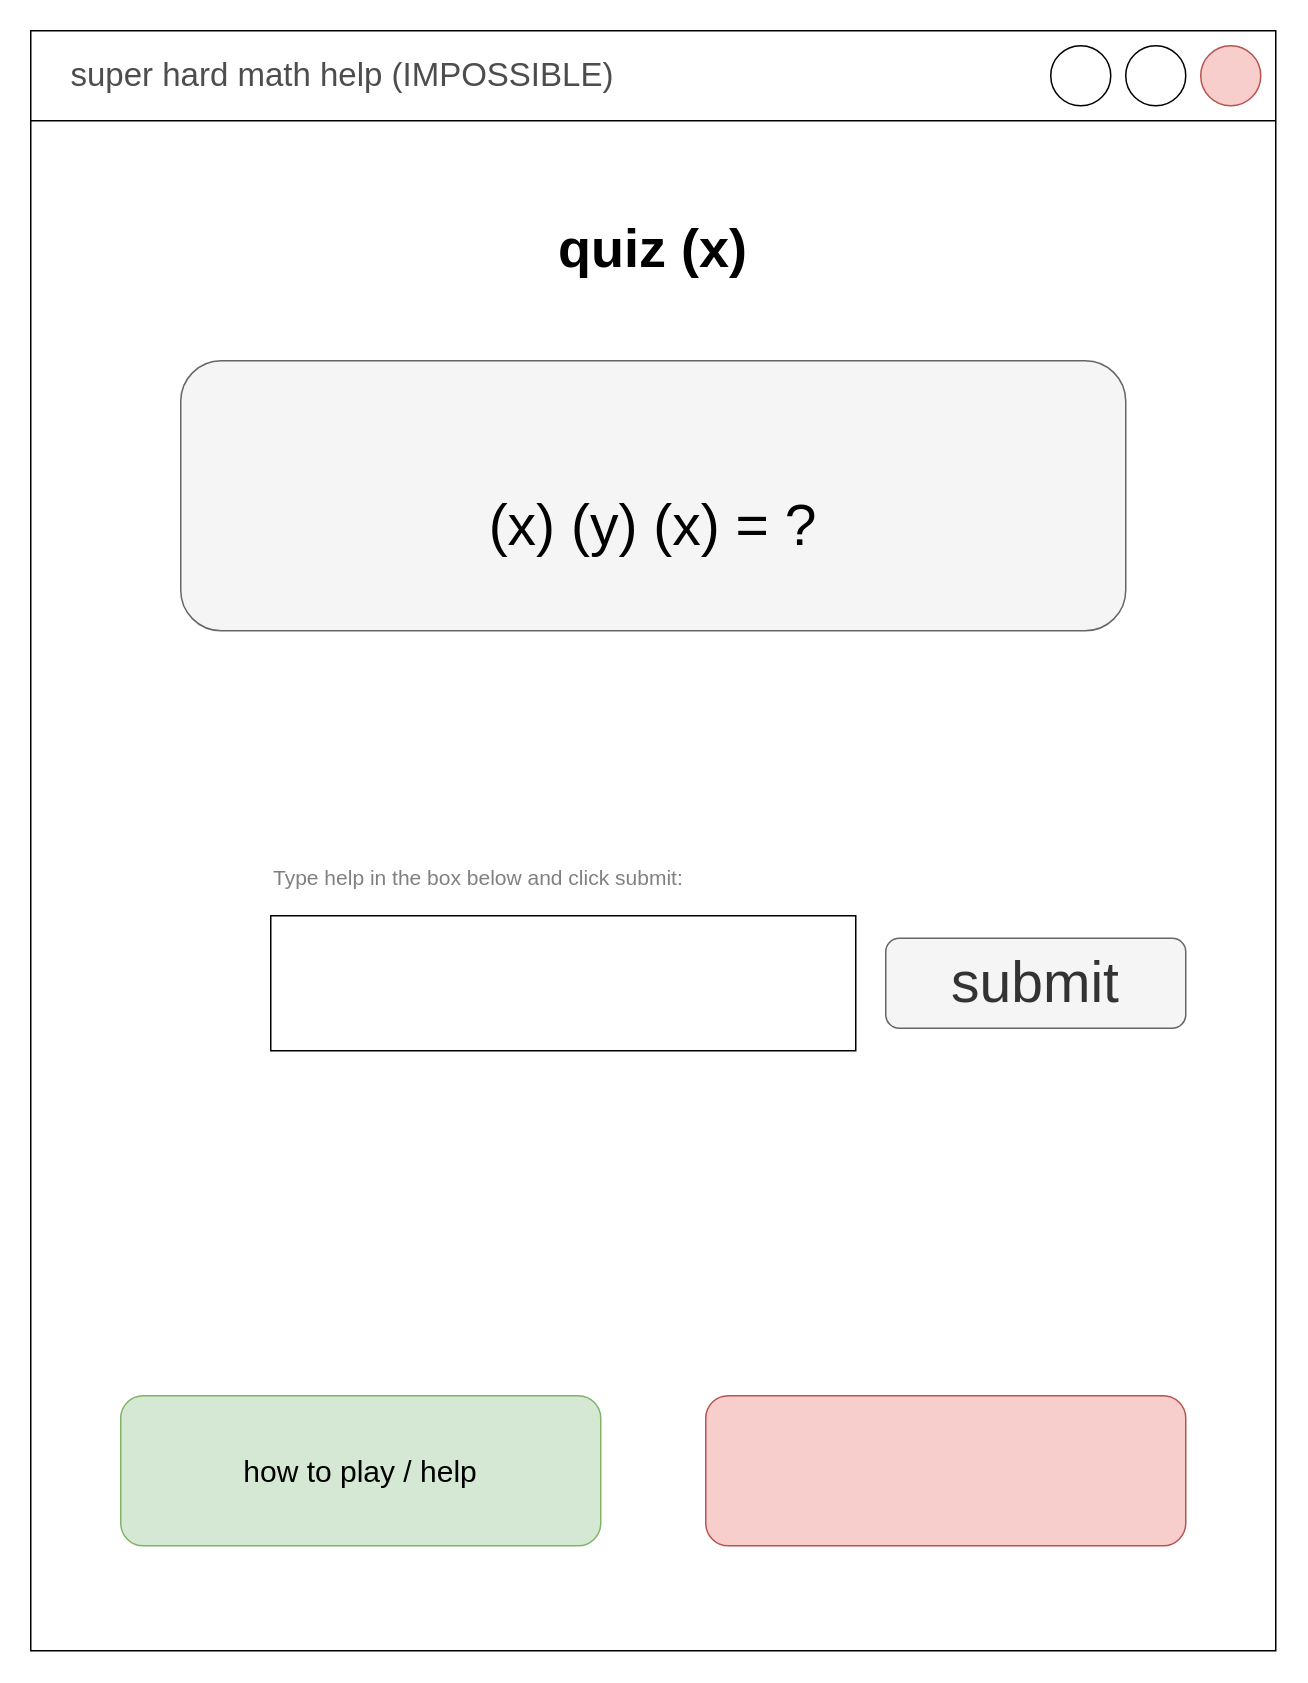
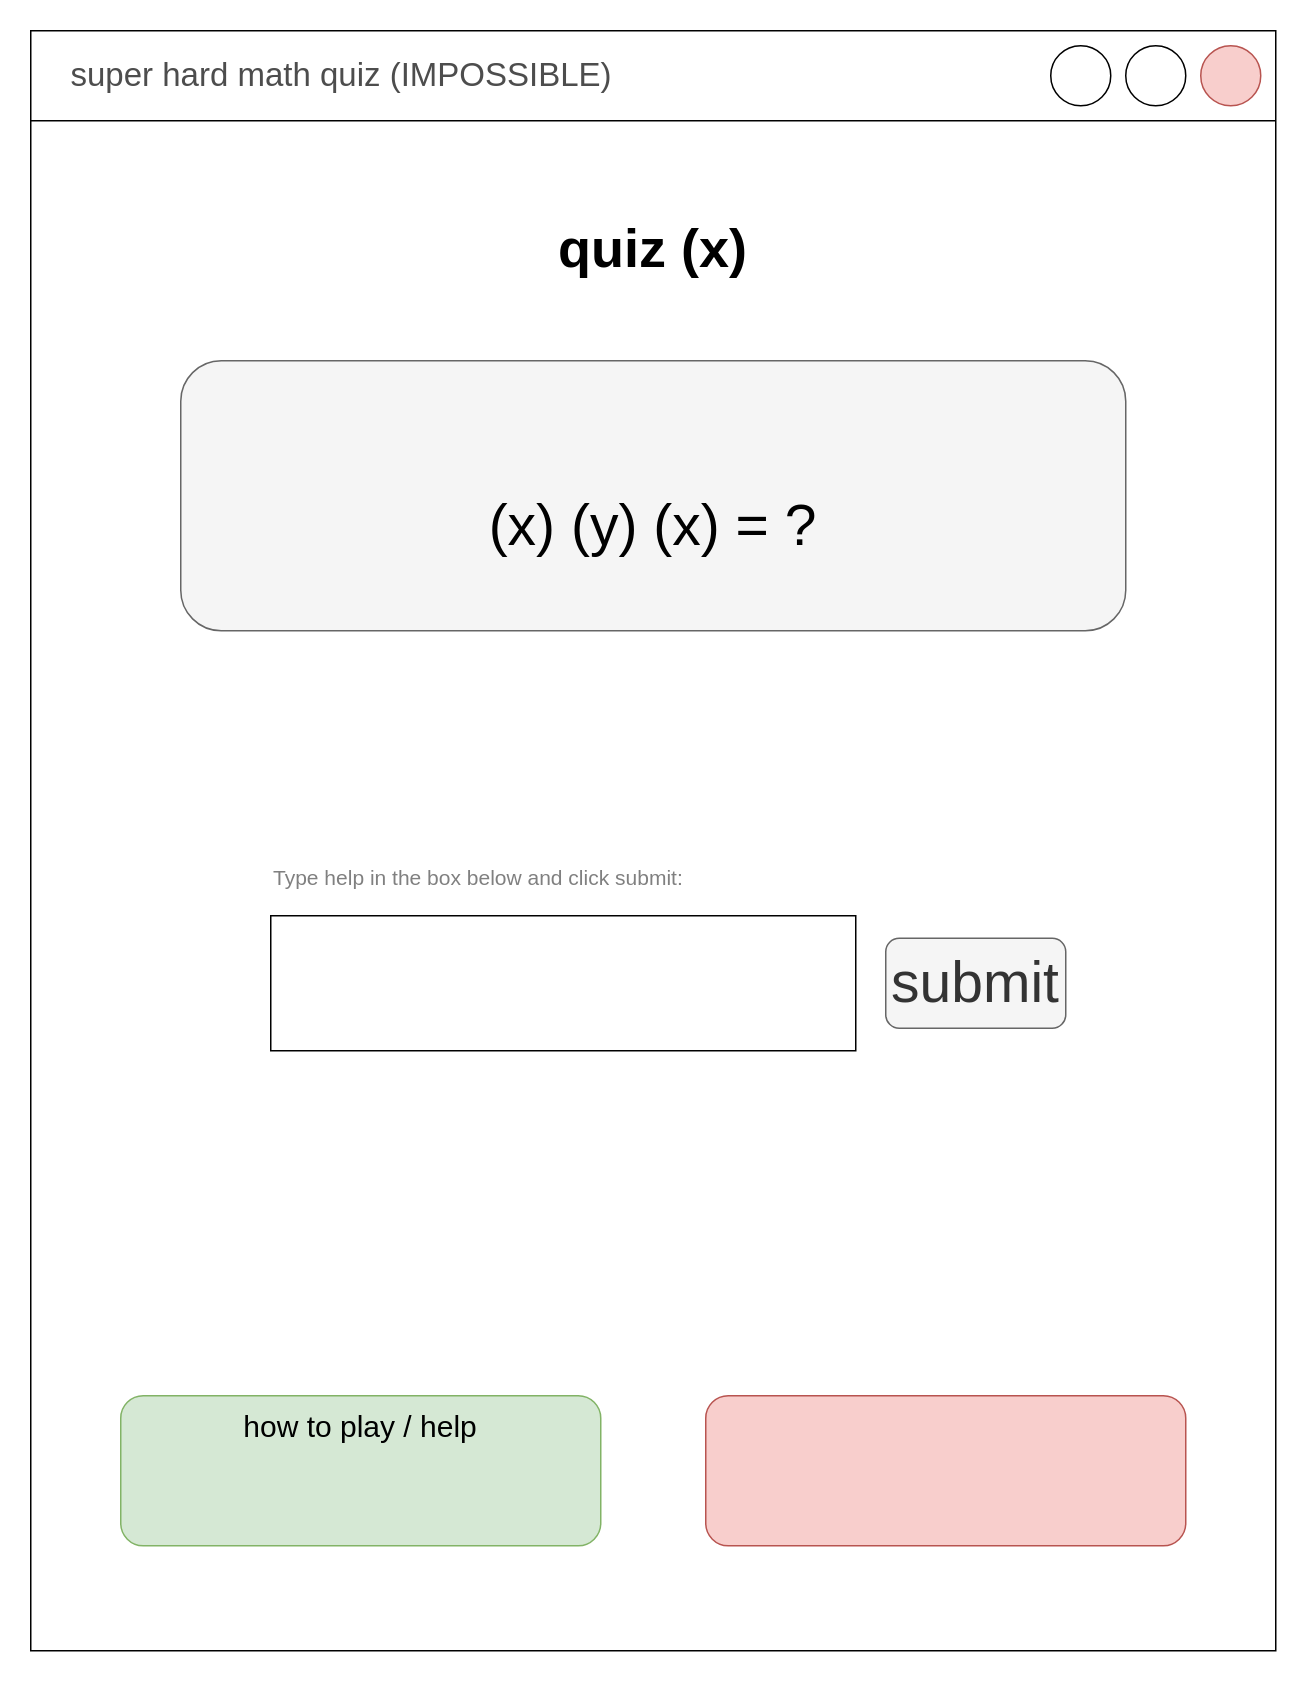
node "super hard math help (IMPOSSIBLE)": label "super hard math help (IMPOSSIBLE)" -> "super hard math quiz (IMPOSSIBLE)"
node "submit": size 300x90 -> 180x90
node "how to play / help": moved (361, 1471) -> (361, 1426)
